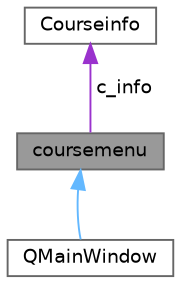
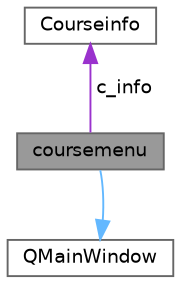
edge "QMainWindow" -> "coursemenu": reversed
